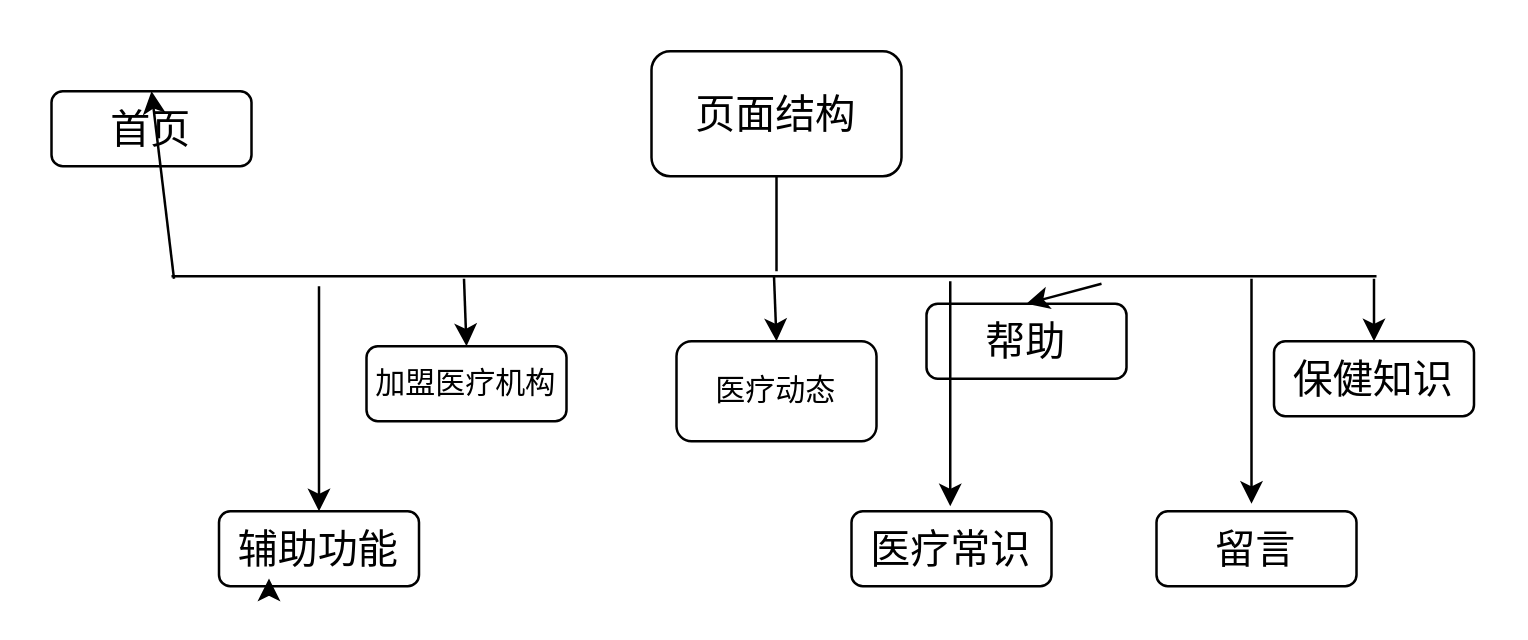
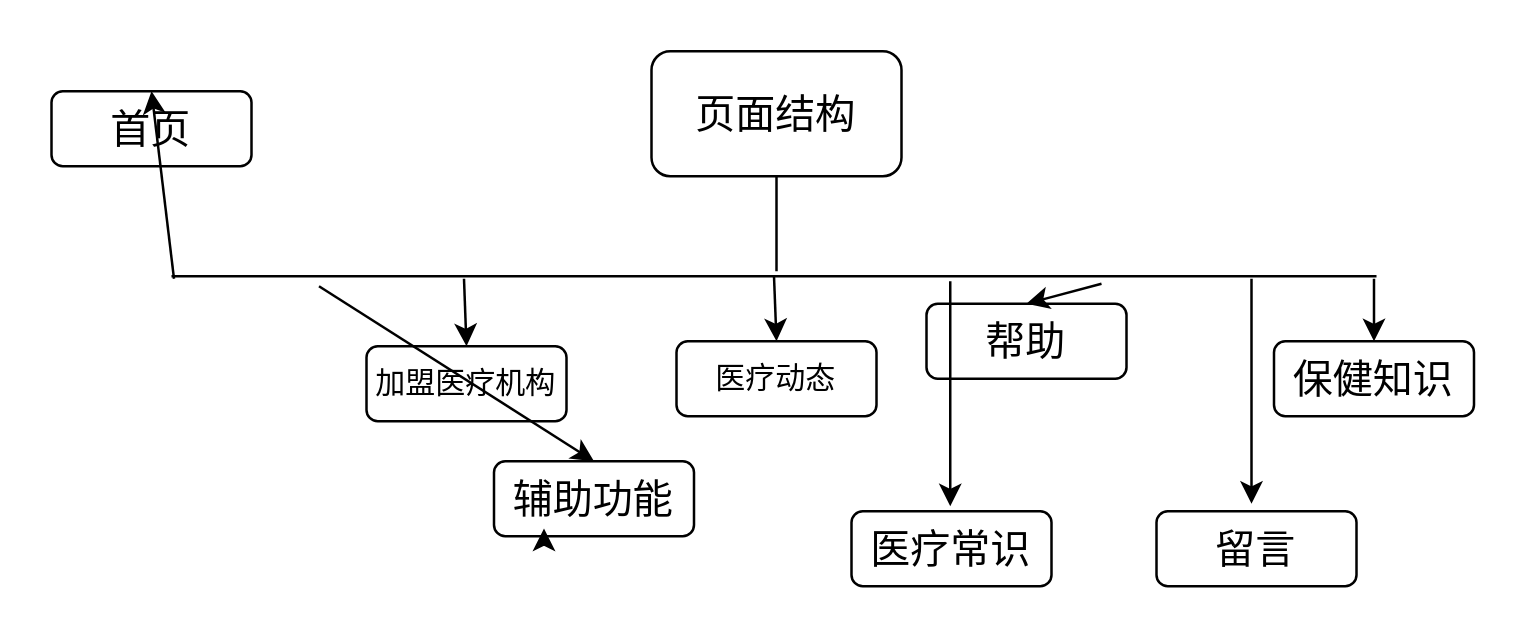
node "医疗动态": size 200x100 -> 200x75
node "辅助功能": moved (319, 549) -> (594, 499)
